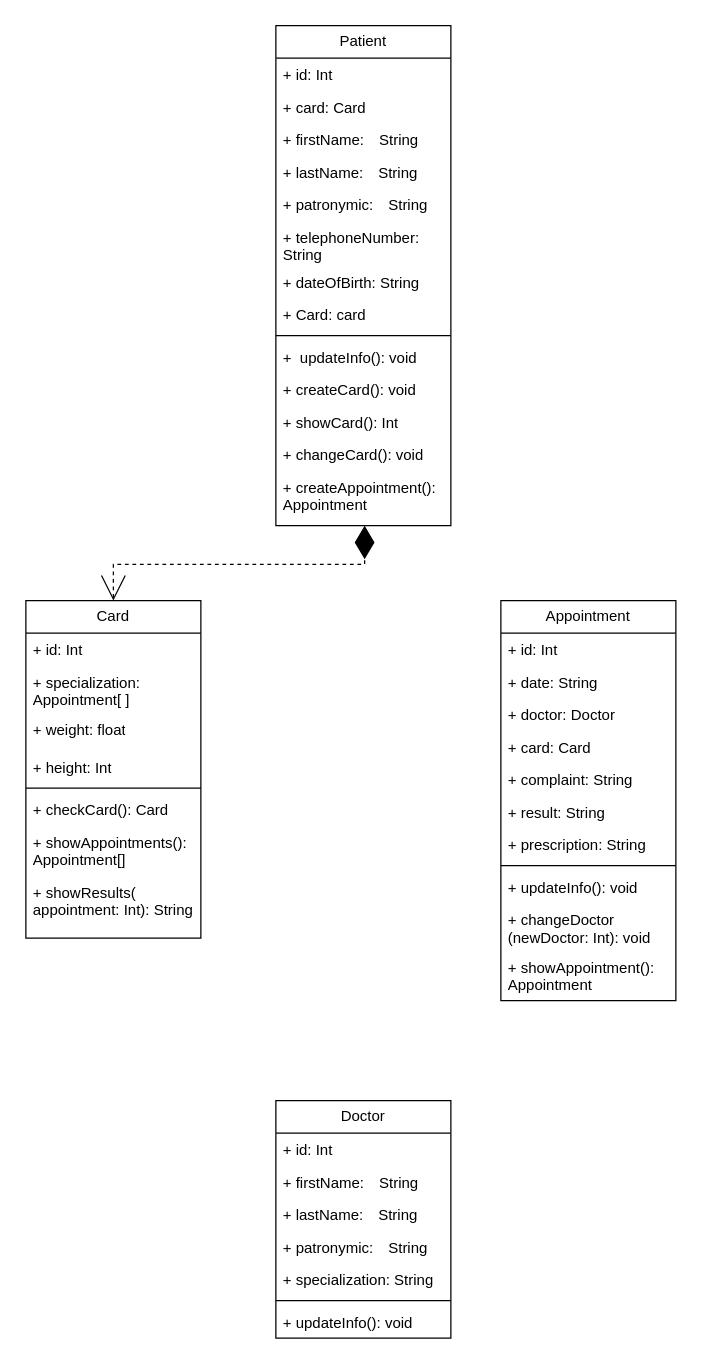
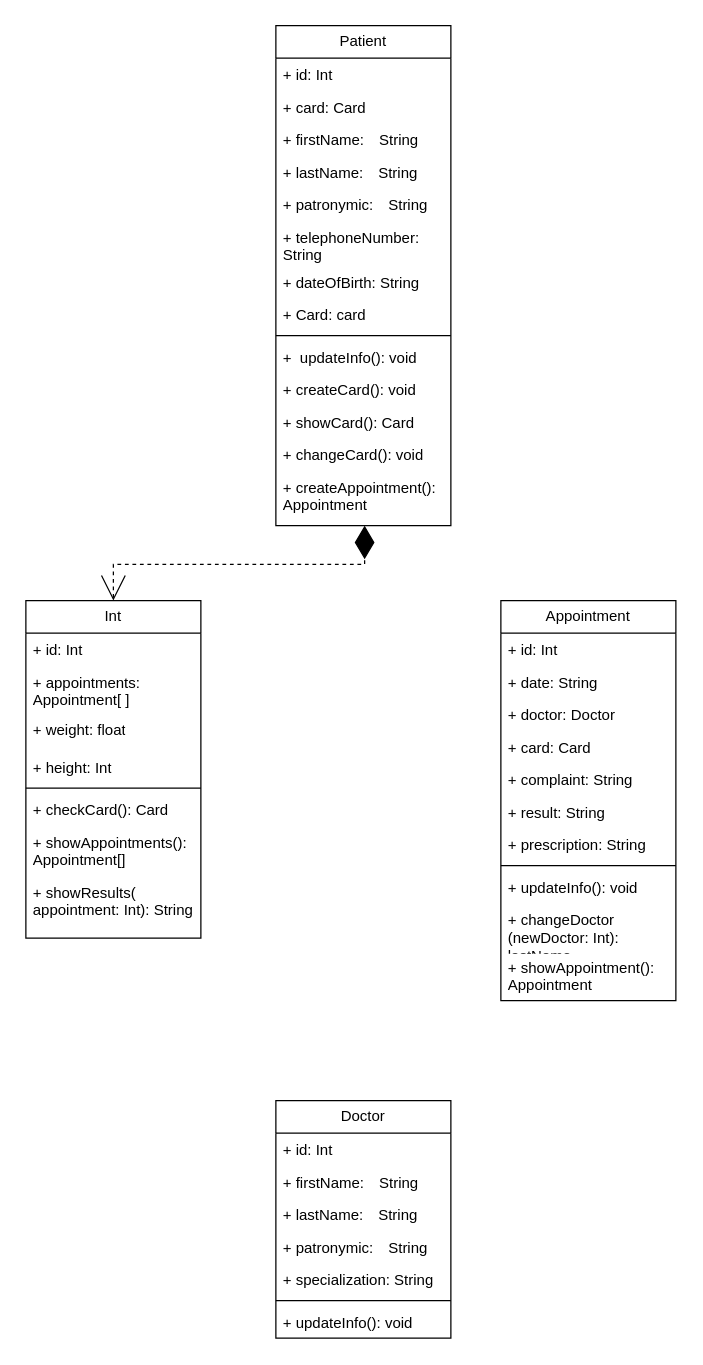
node "+ showCard(): Int": label "+ showCard(): Int" -> "+ showCard(): Card"
node "Card": label "Card" -> "Int"
node "+ specialization: Appointment[ ]": label "+ specialization: Appointment[ ]" -> "+ appointments: Appointment[ ]"
node "+ changeDoctor (newDoctor: Int): void": label "+ changeDoctor (newDoctor: Int): void" -> "+ changeDoctor (newDoctor: Int): lastName"
